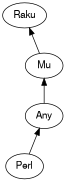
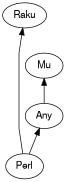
edge "Mu" -> "Raku": now "Perl" -> "Raku"
